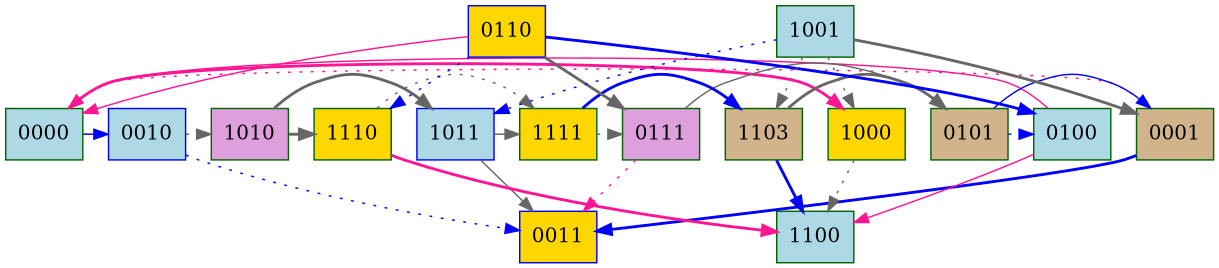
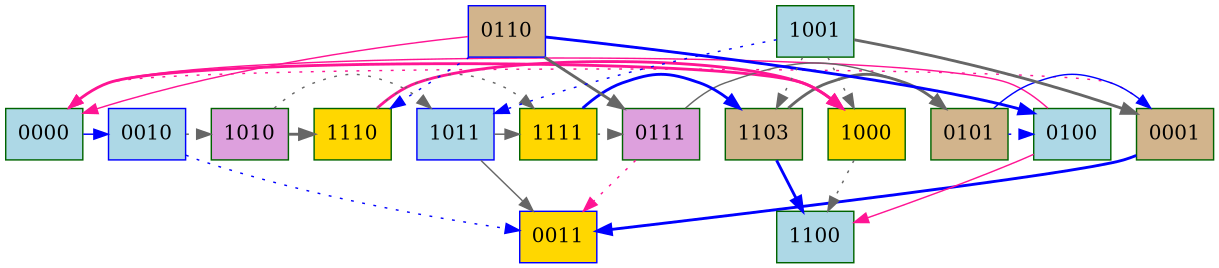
node "0110": fillcolor gold -> tan
edge "1010" -> "1011": style bold -> dotted
edge "1110" -> "1100": now "1110" -> "1000"
